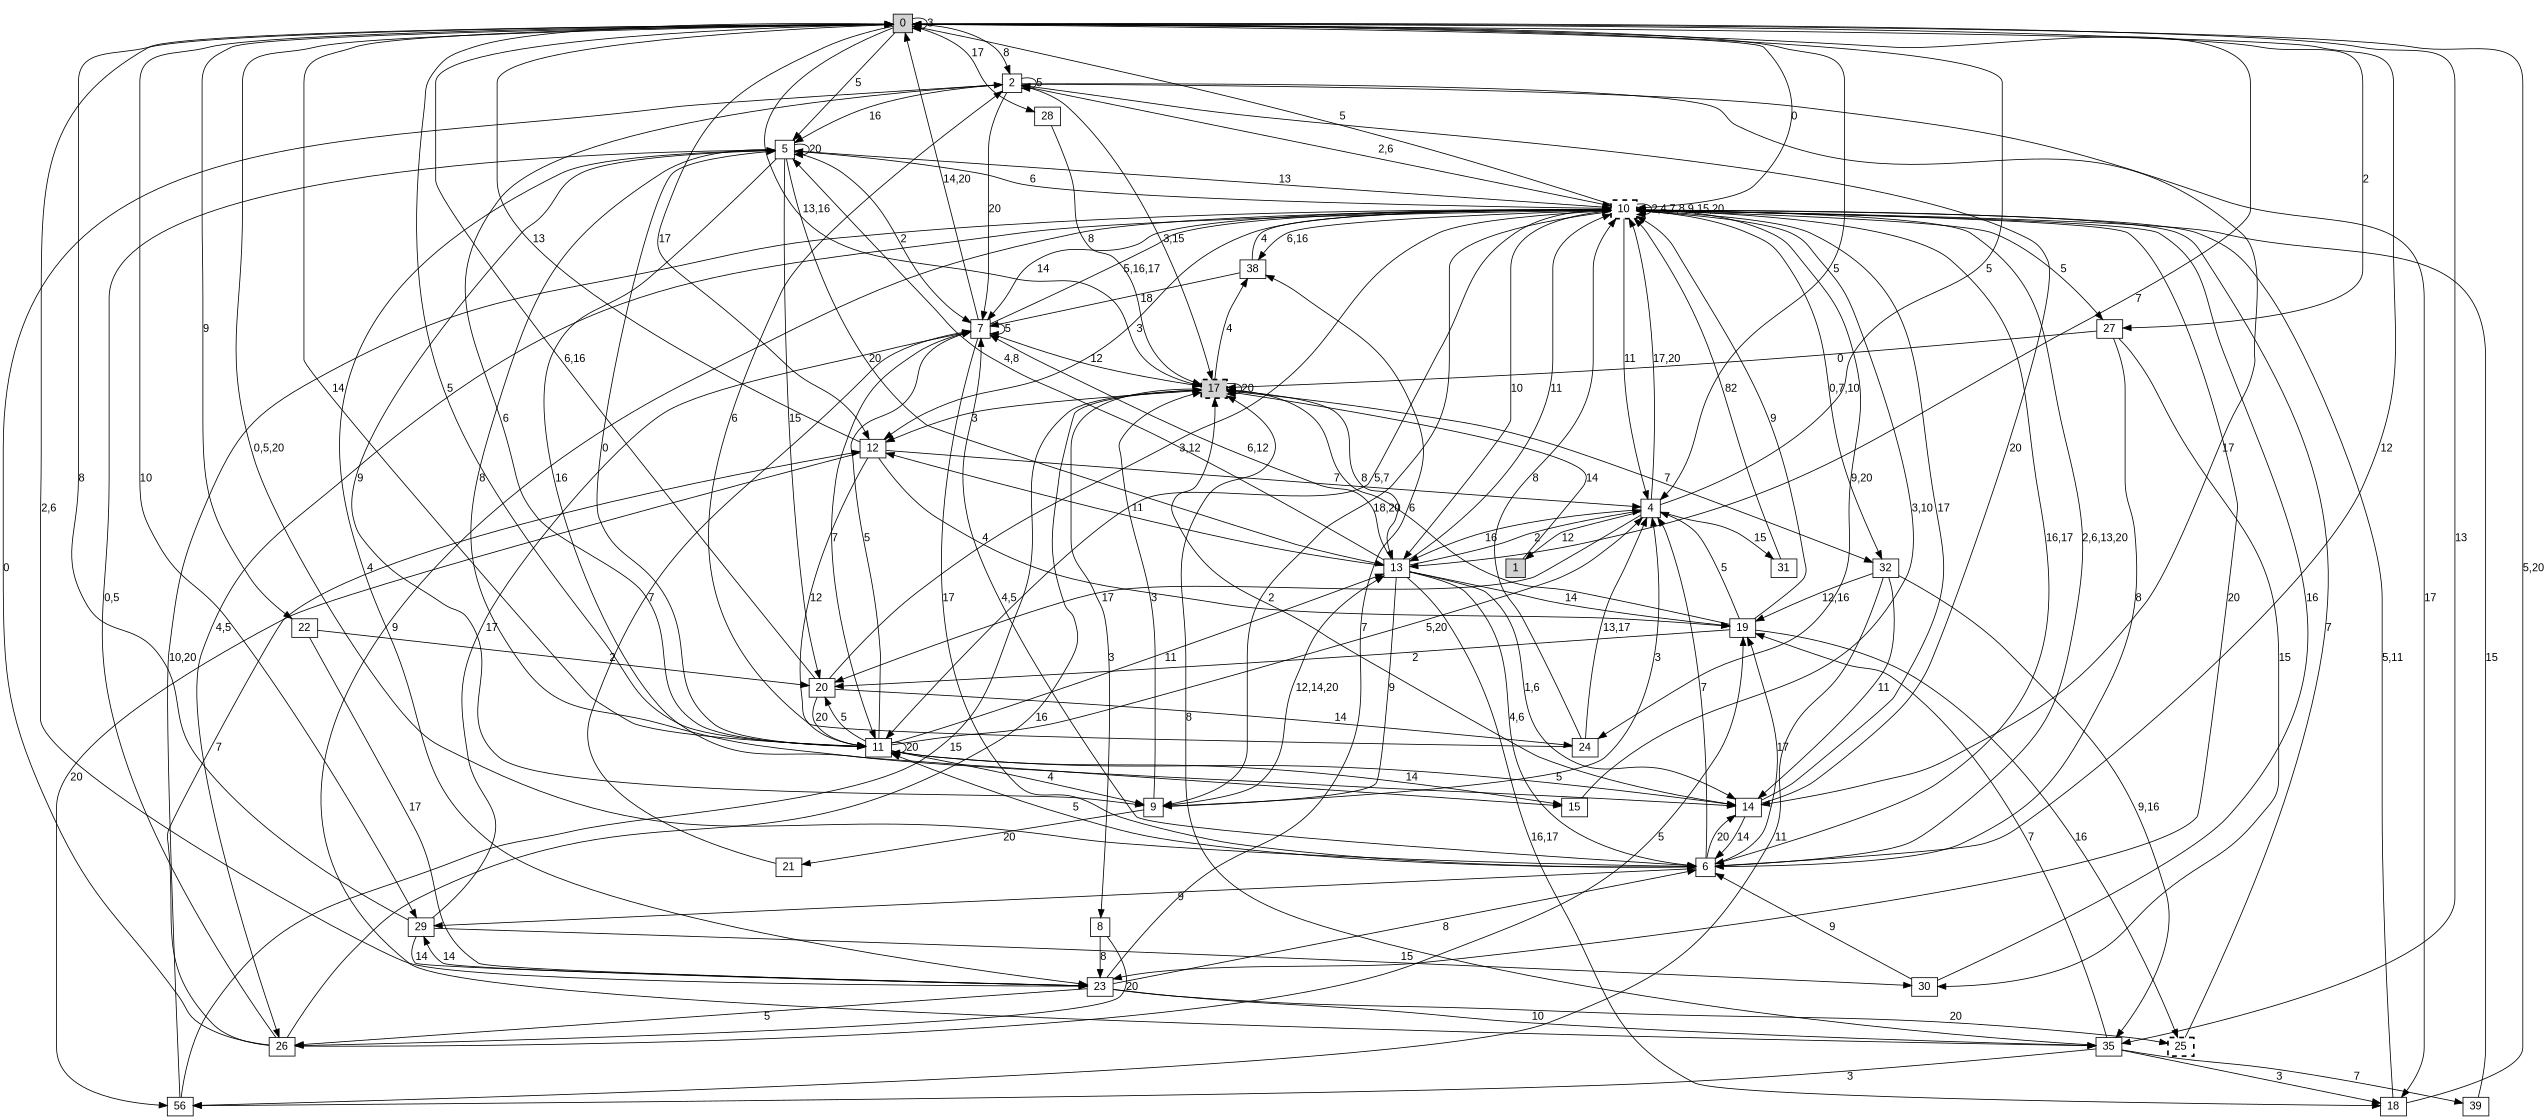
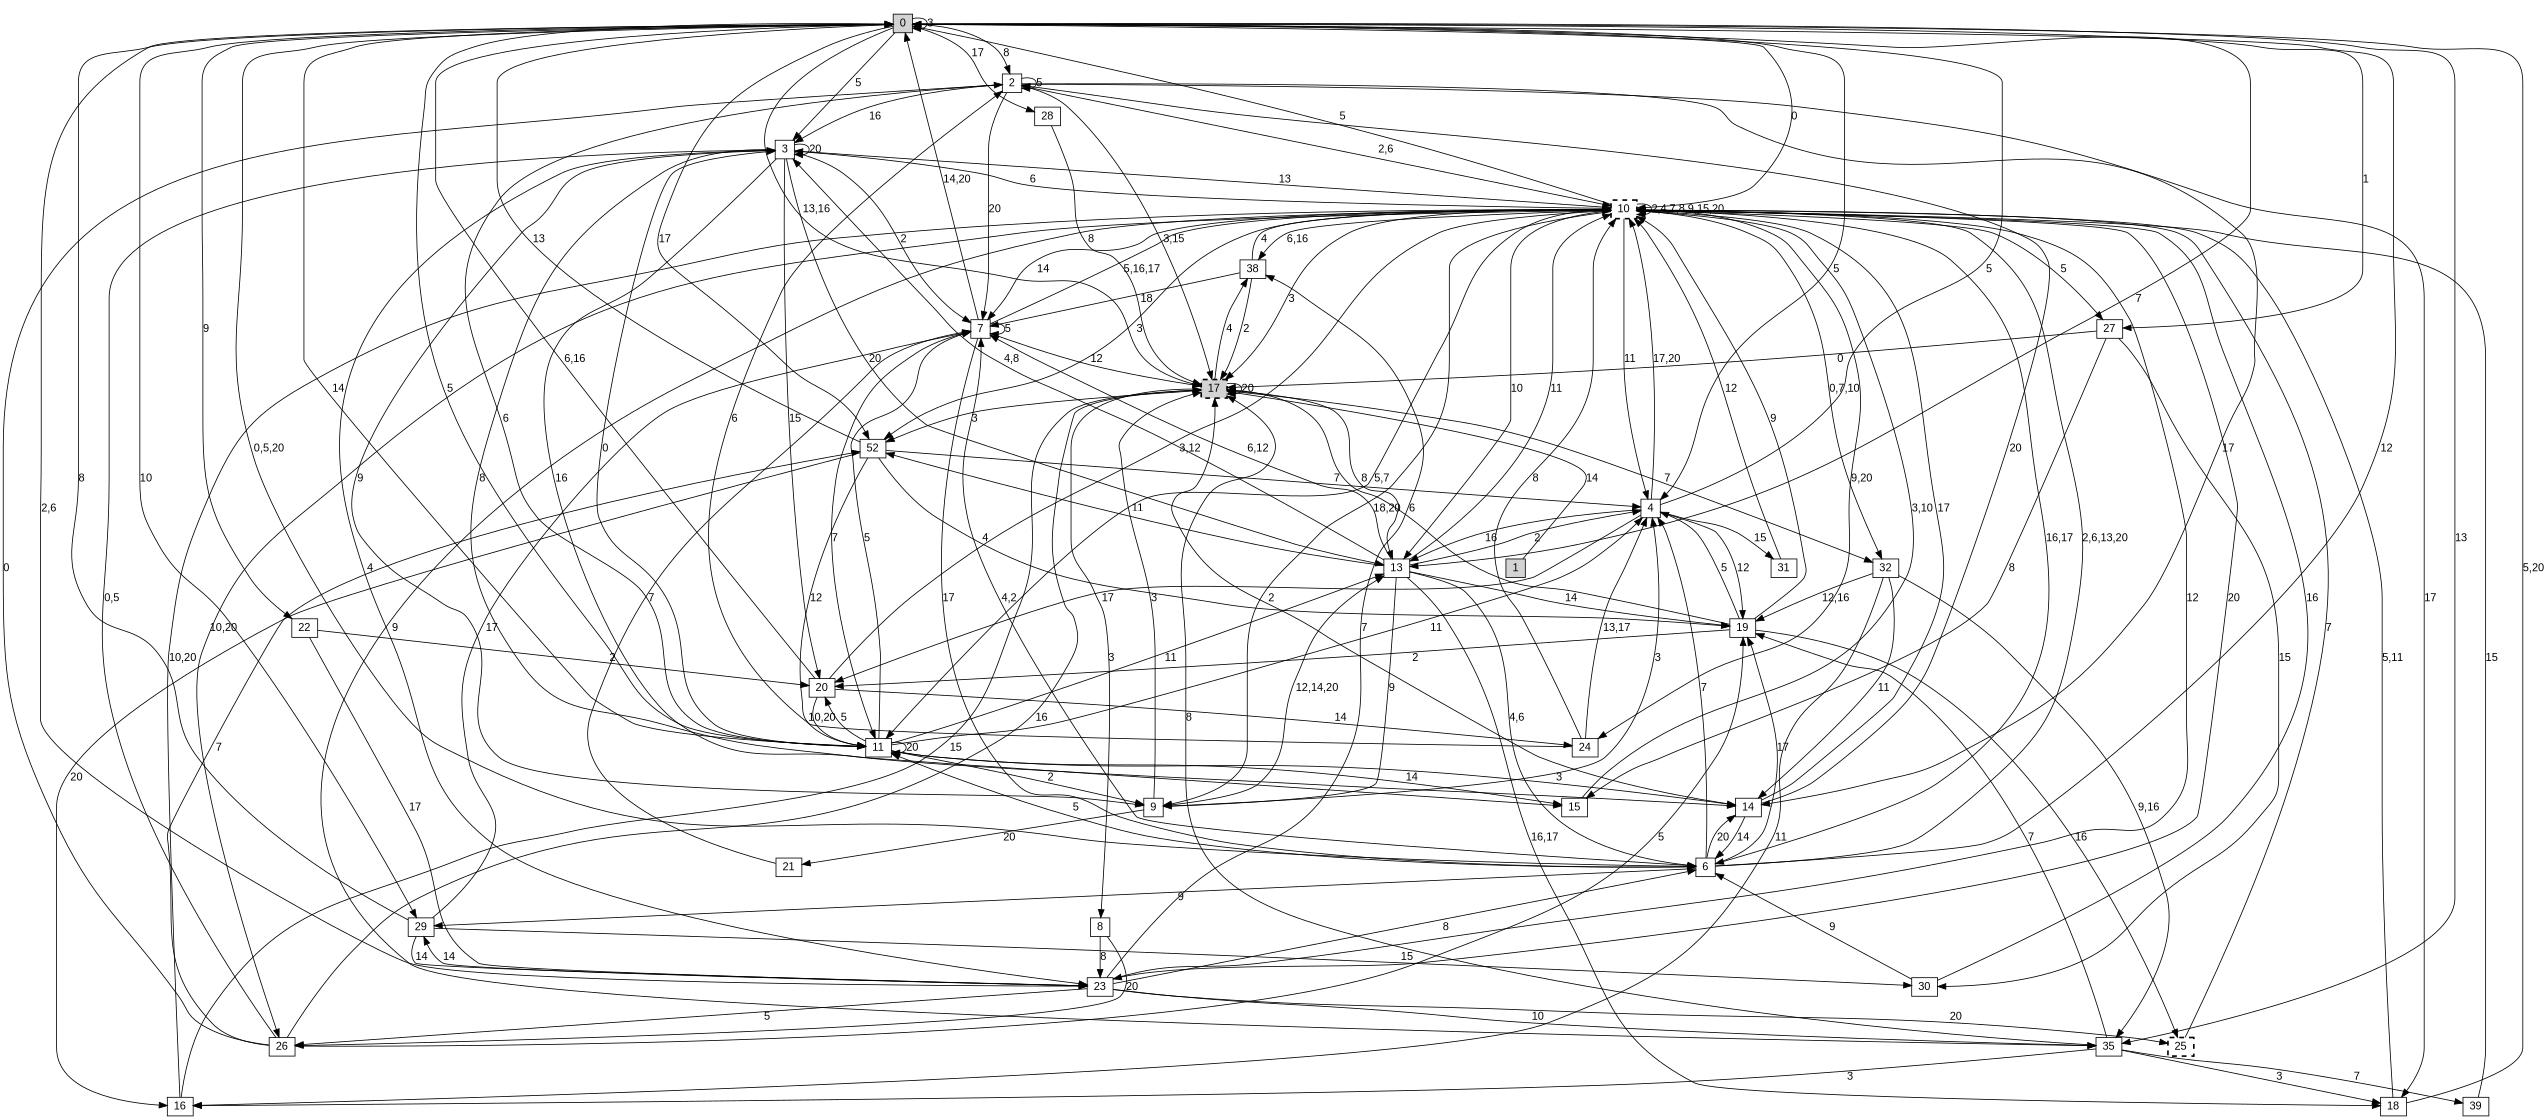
node "5": label "5" -> "3"
edge "0" -> "27": label "2" -> "1"
edge "10" -> "17": added, label "3"
edge "38" -> "17": added, label "2"
edge "31" -> "10": label "82" -> "12"
node "12": label "12" -> "52"
edge "4" -> "1": now "4" -> "19"
edge "6" -> "7": label "4,5" -> "4,2"
edge "10" -> "26": label "4,5" -> "10,20"
edge "11" -> "4": label "5,20" -> "11"
edge "27" -> "6": now "27" -> "15"
edge "20" -> "11": label "20" -> "10,20"
edge "13" -> "14": removed, label "1,6"
edge "11" -> "9": label "4" -> "2"
edge "11" -> "14": label "5" -> "3"
edge "23" -> "10": added, label "12"
node "56": label "56" -> "16"
